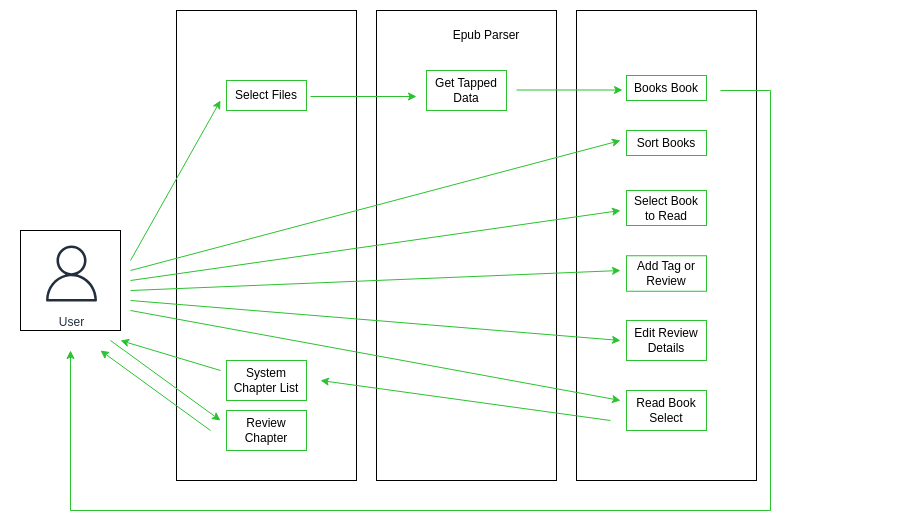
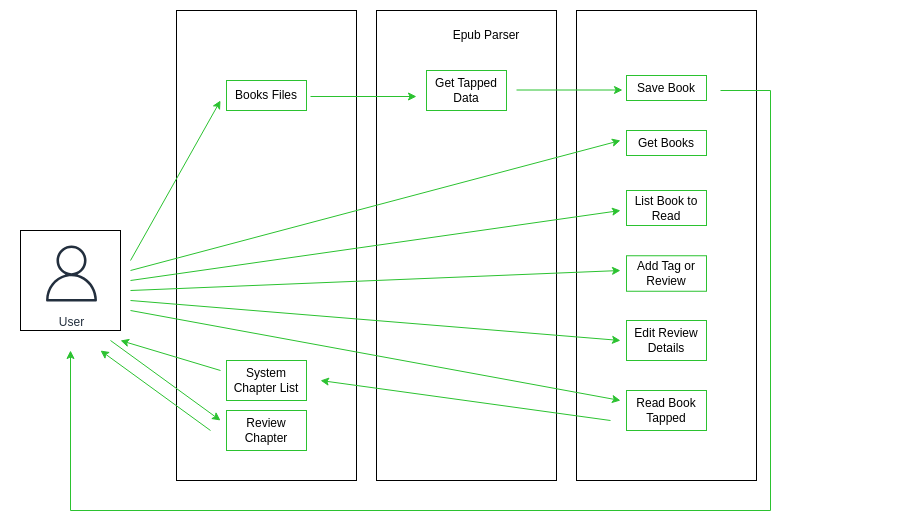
node "Books Book": label "Books Book" -> "Save Book"
node "Select Files": label "Select Files" -> "Books Files"
node "Sort Books": label "Sort Books" -> "Get Books"
node "Select Book to Read": label "Select Book to Read" -> "List Book to Read"
node "Read Book Select": label "Read Book Select" -> "Read Book Tapped"
